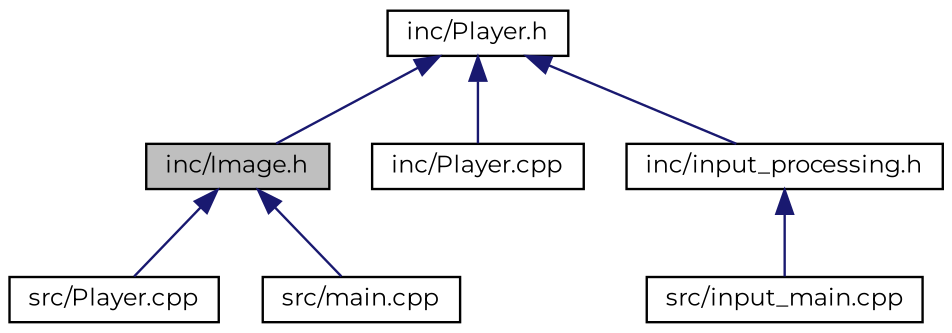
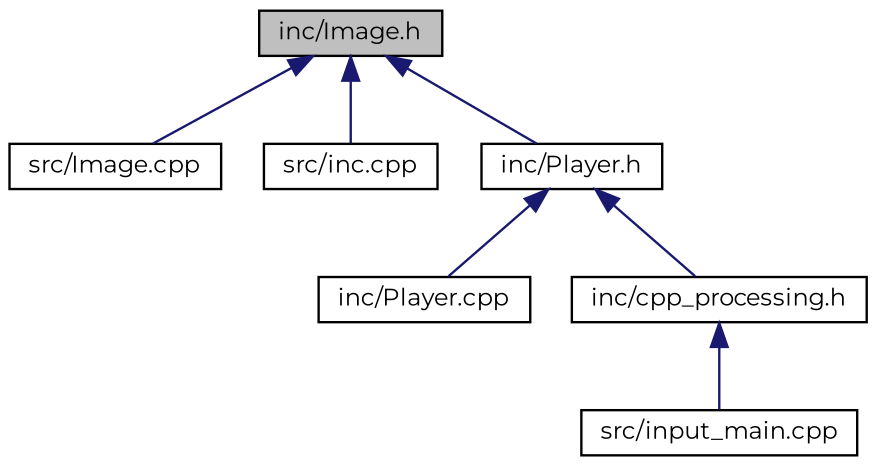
edge "inc/Image.h" -> "inc/Player.h": reversed
node "inc/input_processing.h": label "inc/input_processing.h" -> "inc/cpp_processing.h"
node "src/Player.cpp": label "src/Player.cpp" -> "src/Image.cpp"
node "src/main.cpp": label "src/main.cpp" -> "src/inc.cpp"
